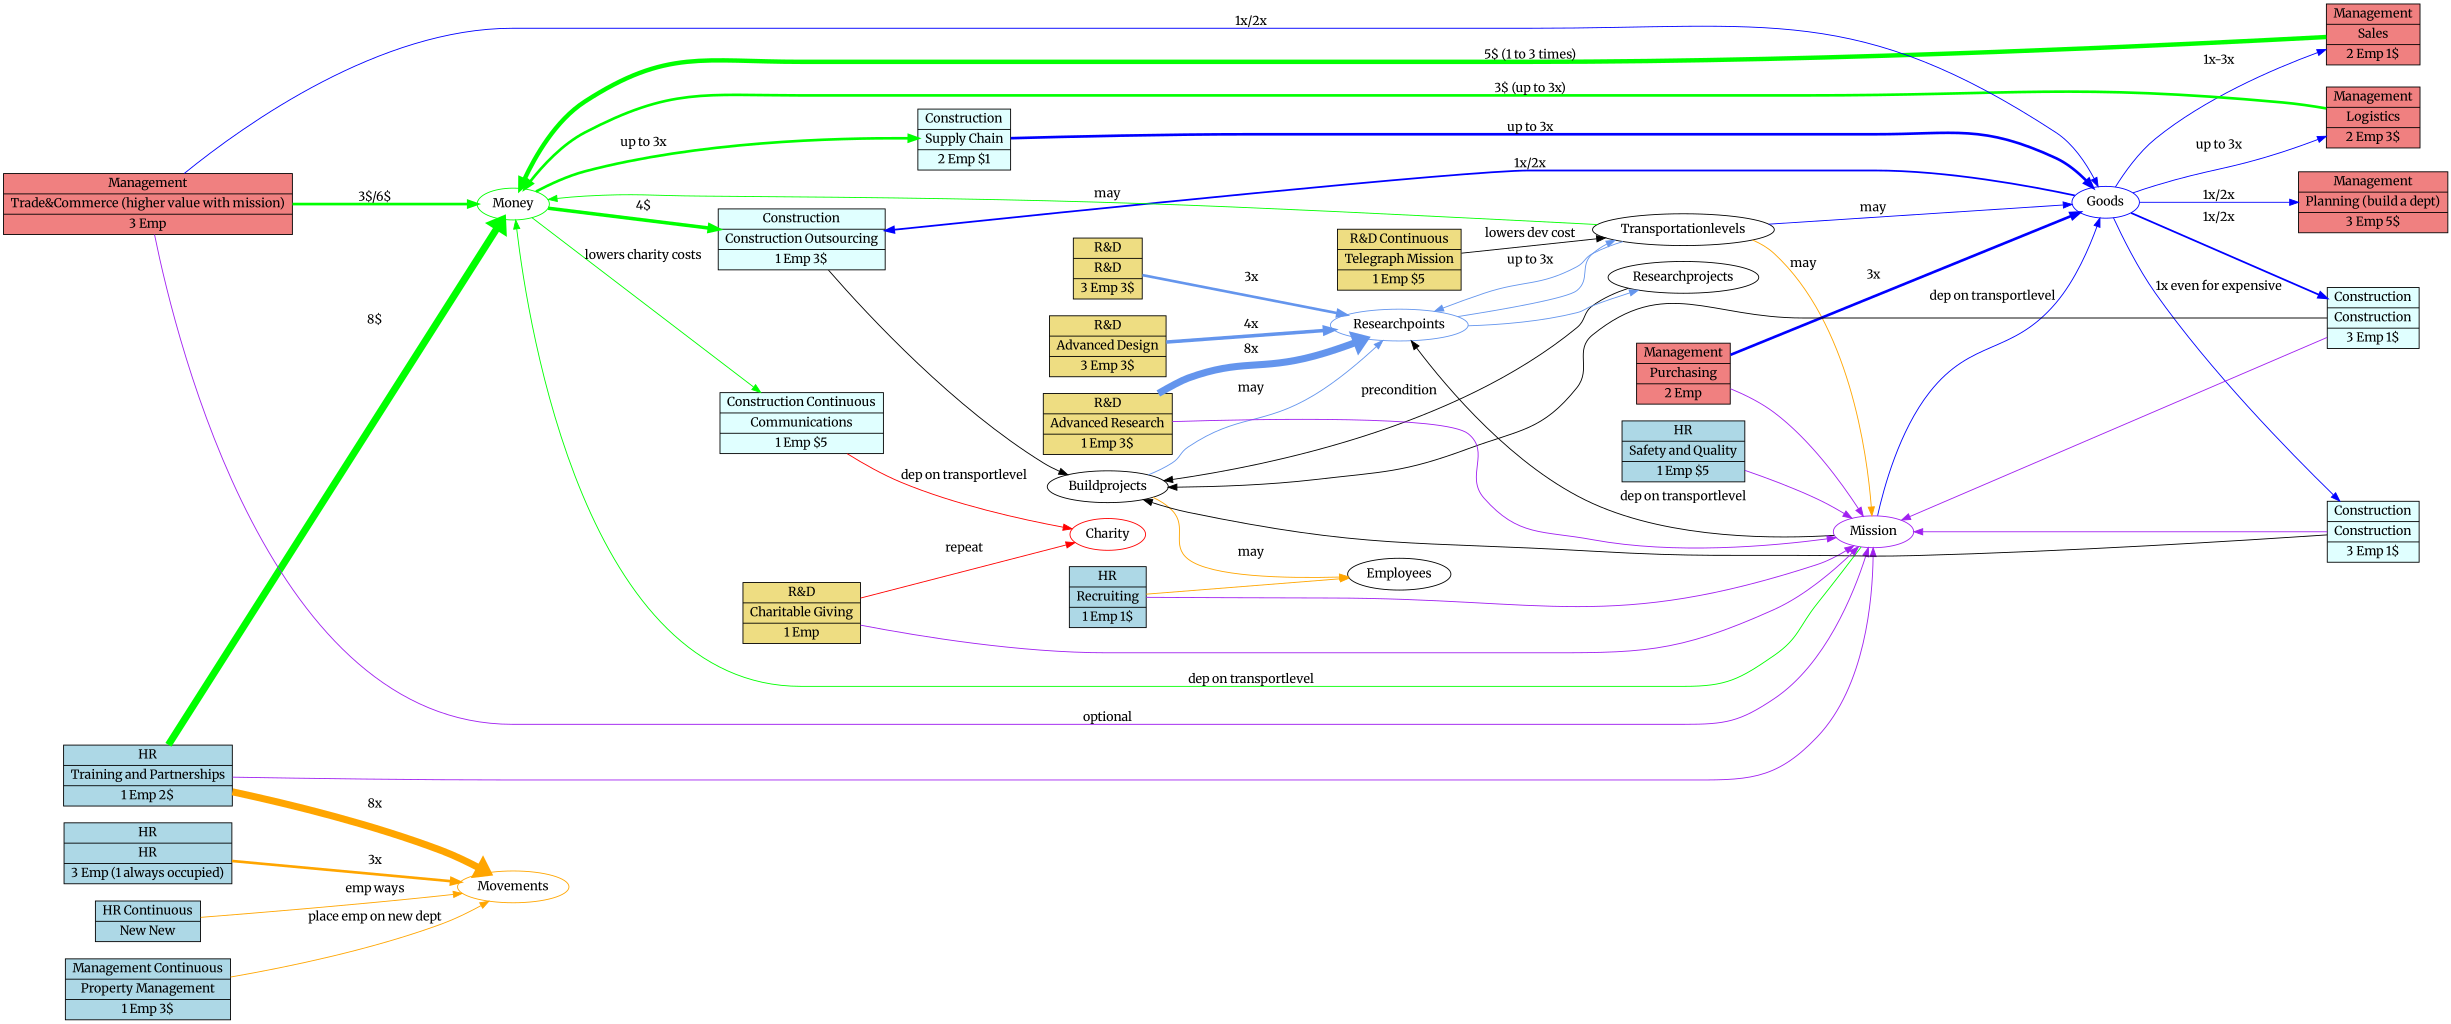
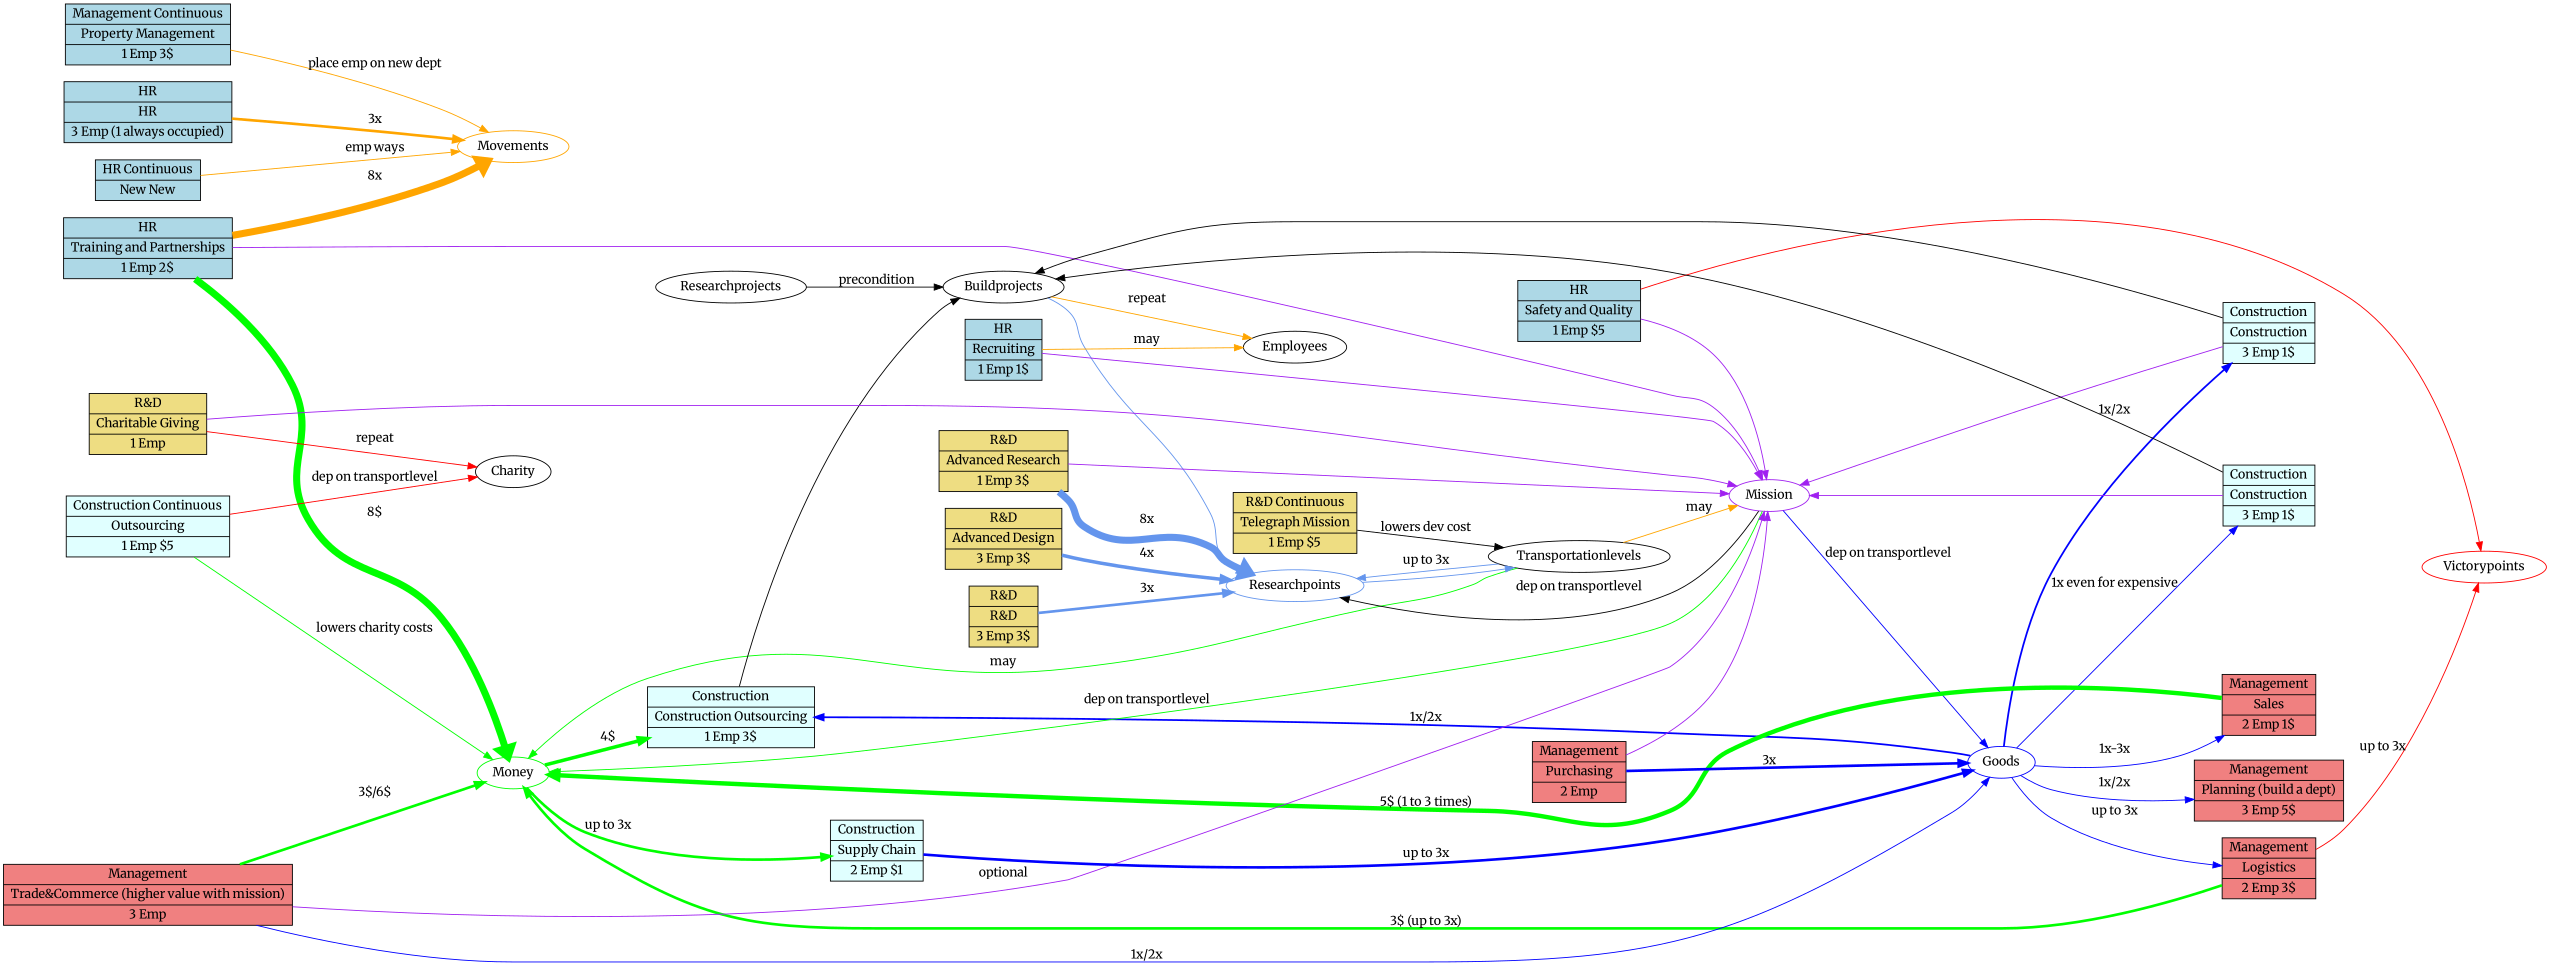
edge "Transportationlevels" -> "Goods": removed, label "may"
edge "Money" -> "Construction Continuous": reversed
edge "Researchpoints" -> "Researchprojects": removed
node "Construction Continuous": text "Communications" -> "Outsourcing"
node "Charity": color red -> black
edge "Buildprojects" -> "Employees": label "may" -> "repeat"
node "Victorypoints": added
